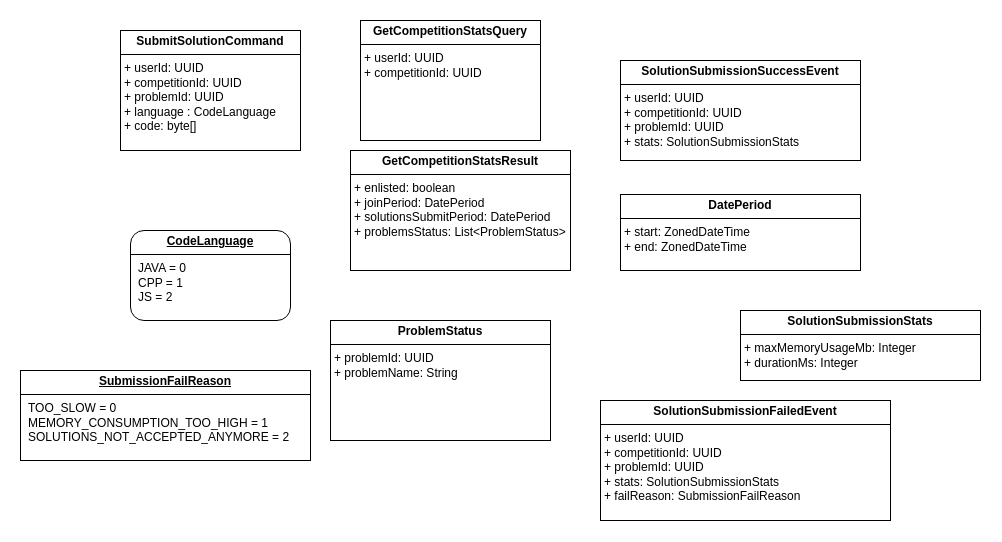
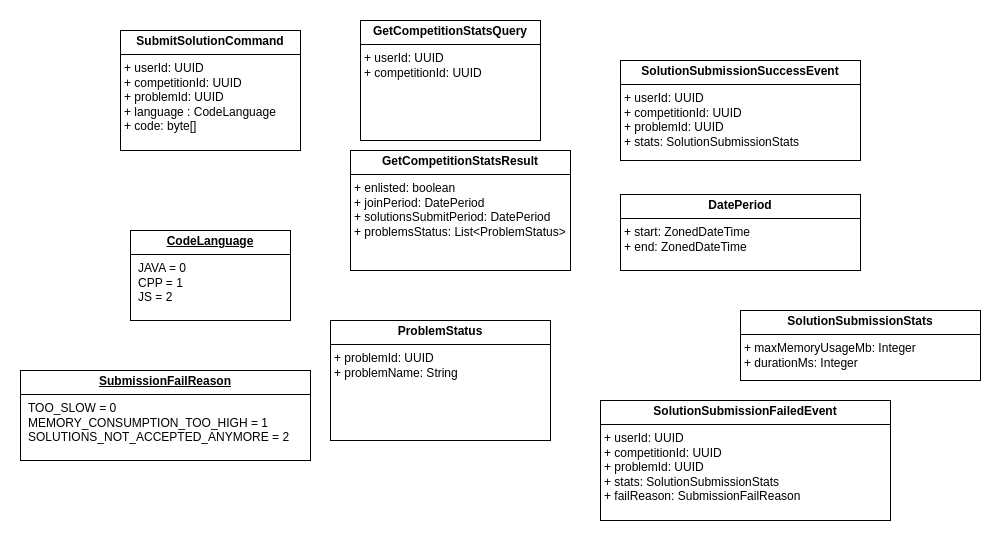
node "CodeLanguage JAVA = 0 CPP = 1 JS = 2": shape rounded rectangle -> rectangle
